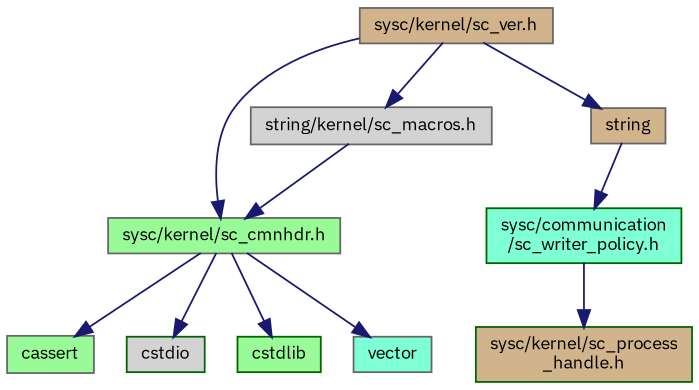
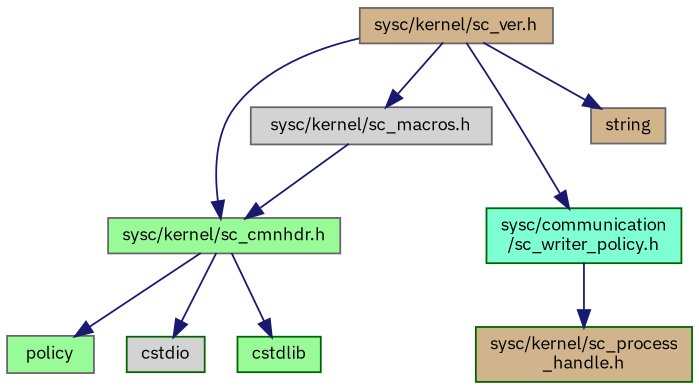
node "string/kernel/sc_macros.h": label "string/kernel/sc_macros.h" -> "sysc/kernel/sc_macros.h"
edge "string" -> "sysc/communication /sc_writer_policy.h": now "sysc/kernel/sc_ver.h" -> "sysc/communication /sc_writer_policy.h"
node "cassert": label "cassert" -> "policy"
node "vector": removed
